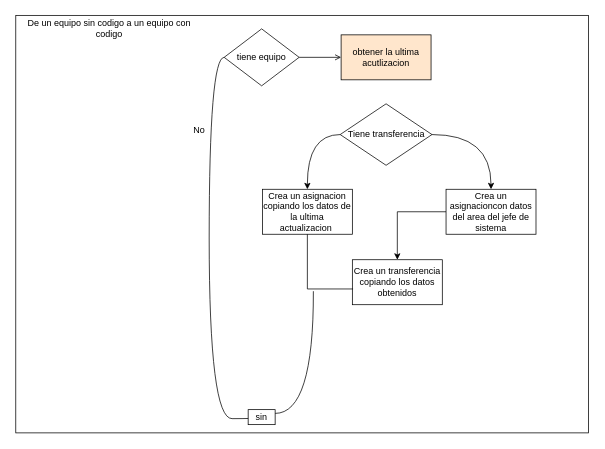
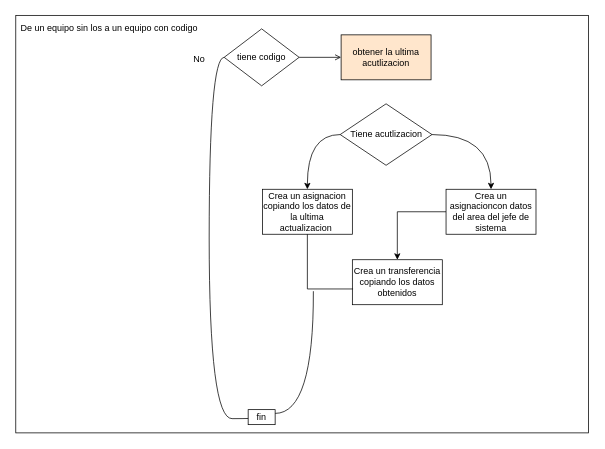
node "De un equipo sin codigo a un equipo con codigo": label "De un equipo sin codigo a un equipo con codigo" -> "De un equipo sin los a un equipo con codigo"
node "tiene equipo": label "tiene equipo" -> "tiene codigo"
node "No": moved (199, 131) -> (199, 60)
node "Tiene transferencia": label "Tiene transferencia" -> "Tiene acutlizacion"
node "sin": label "sin" -> "fin"
